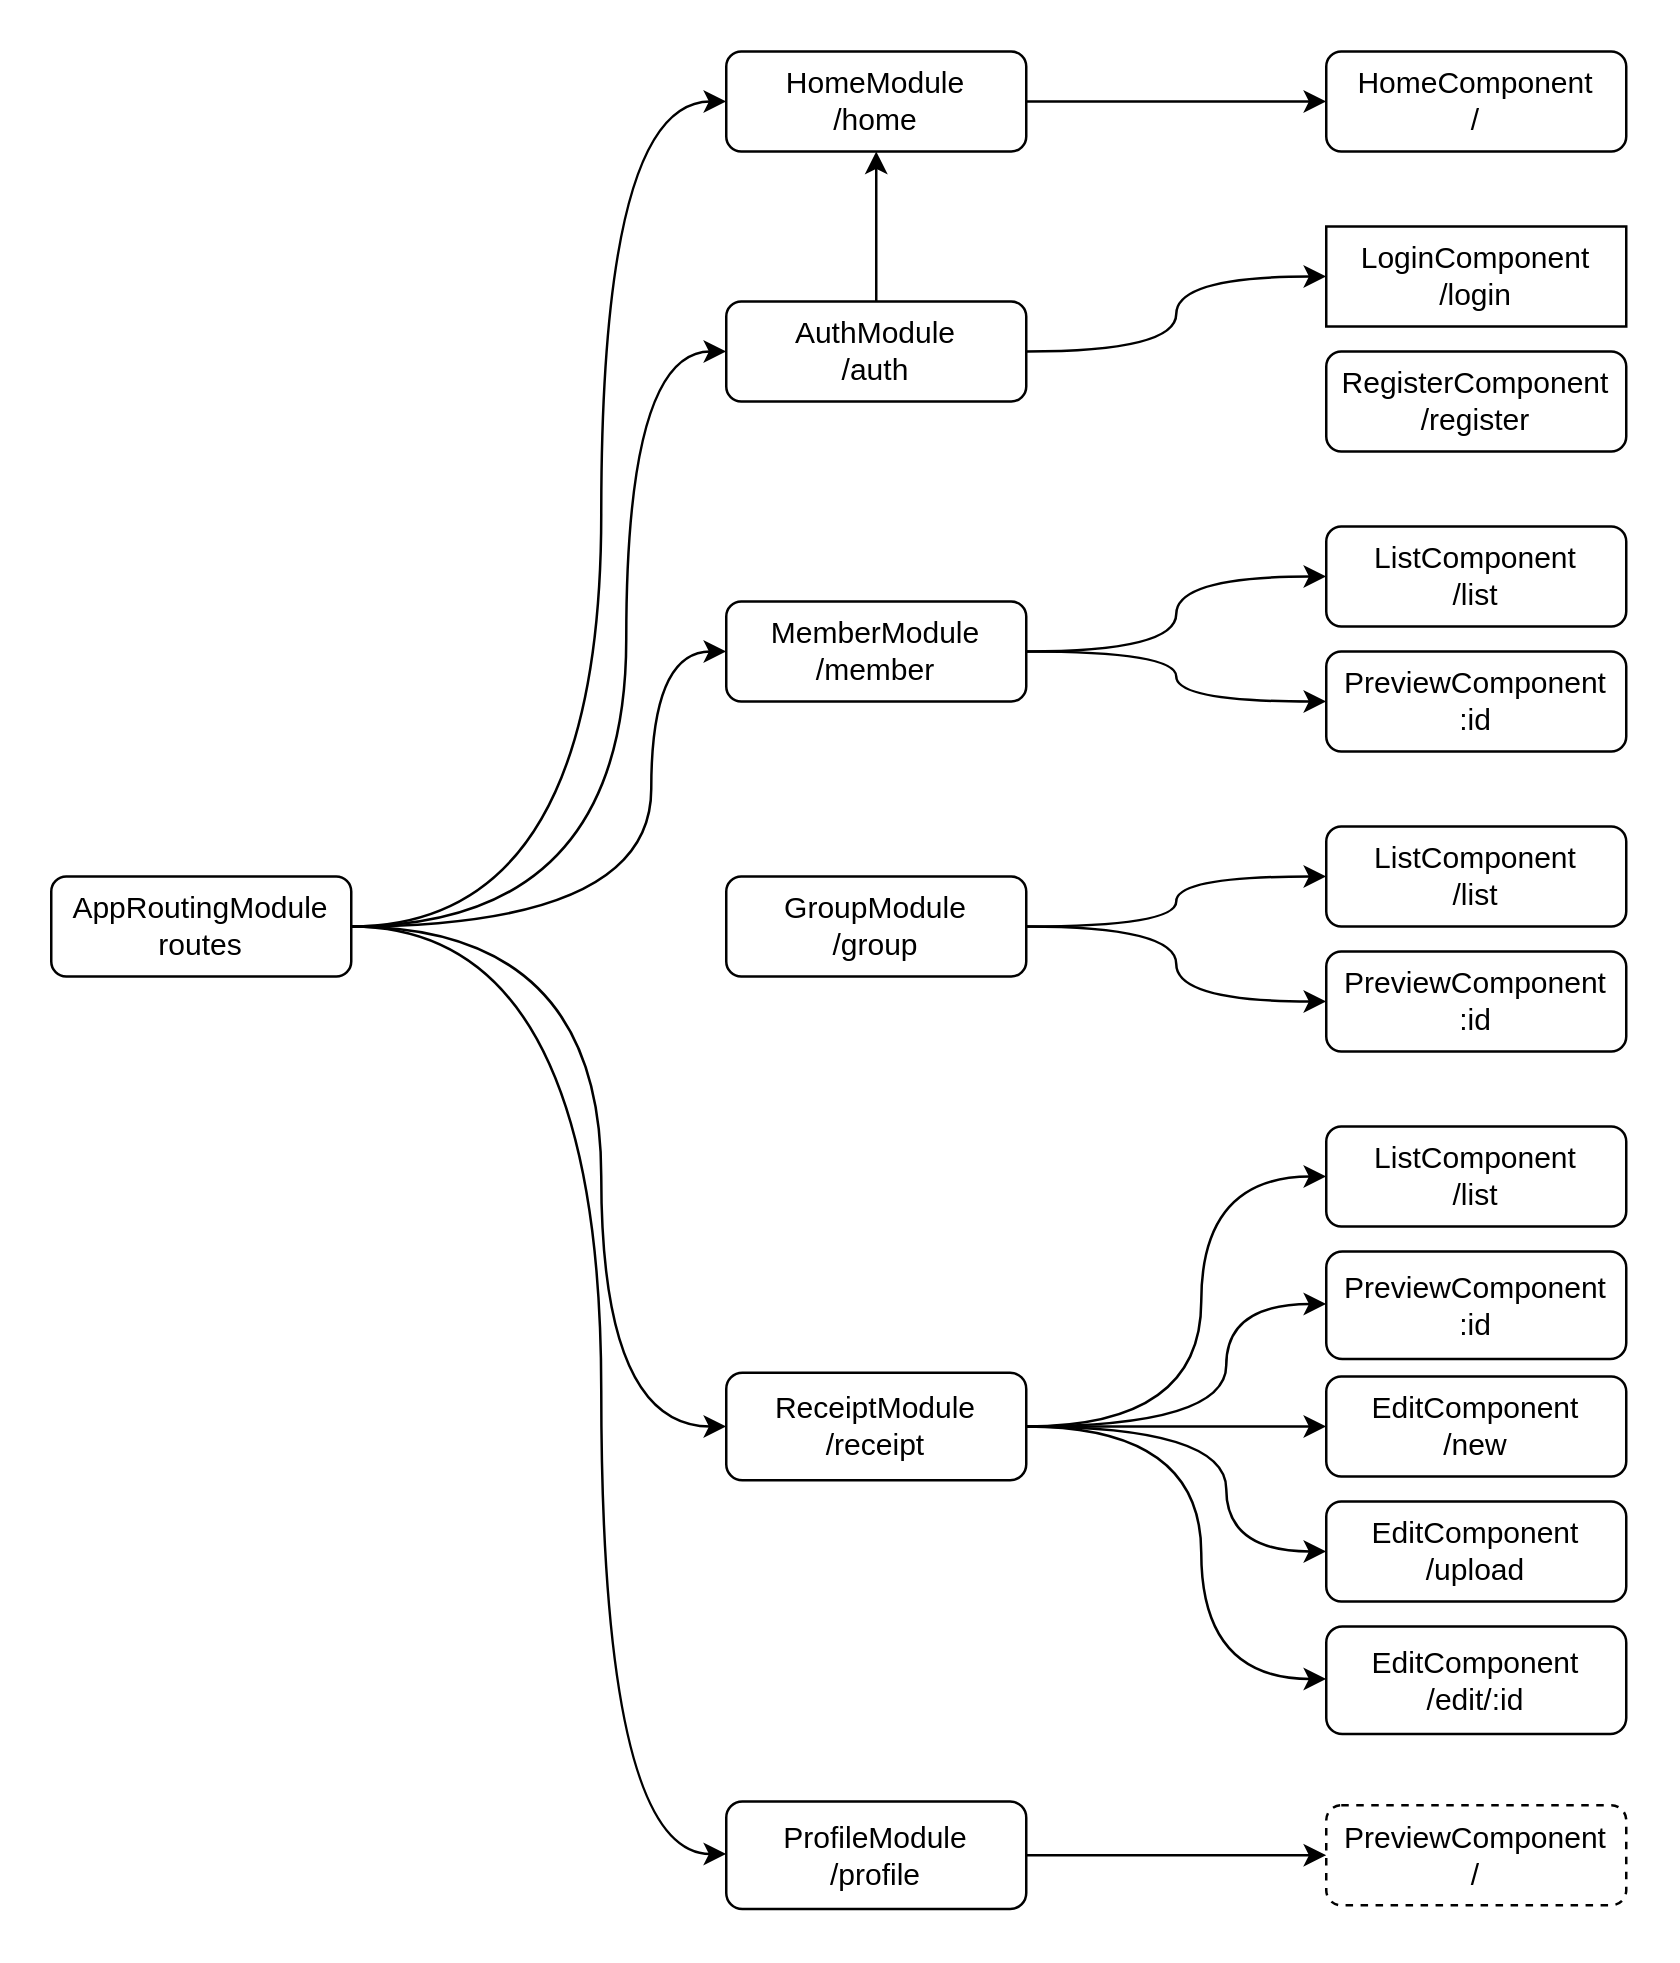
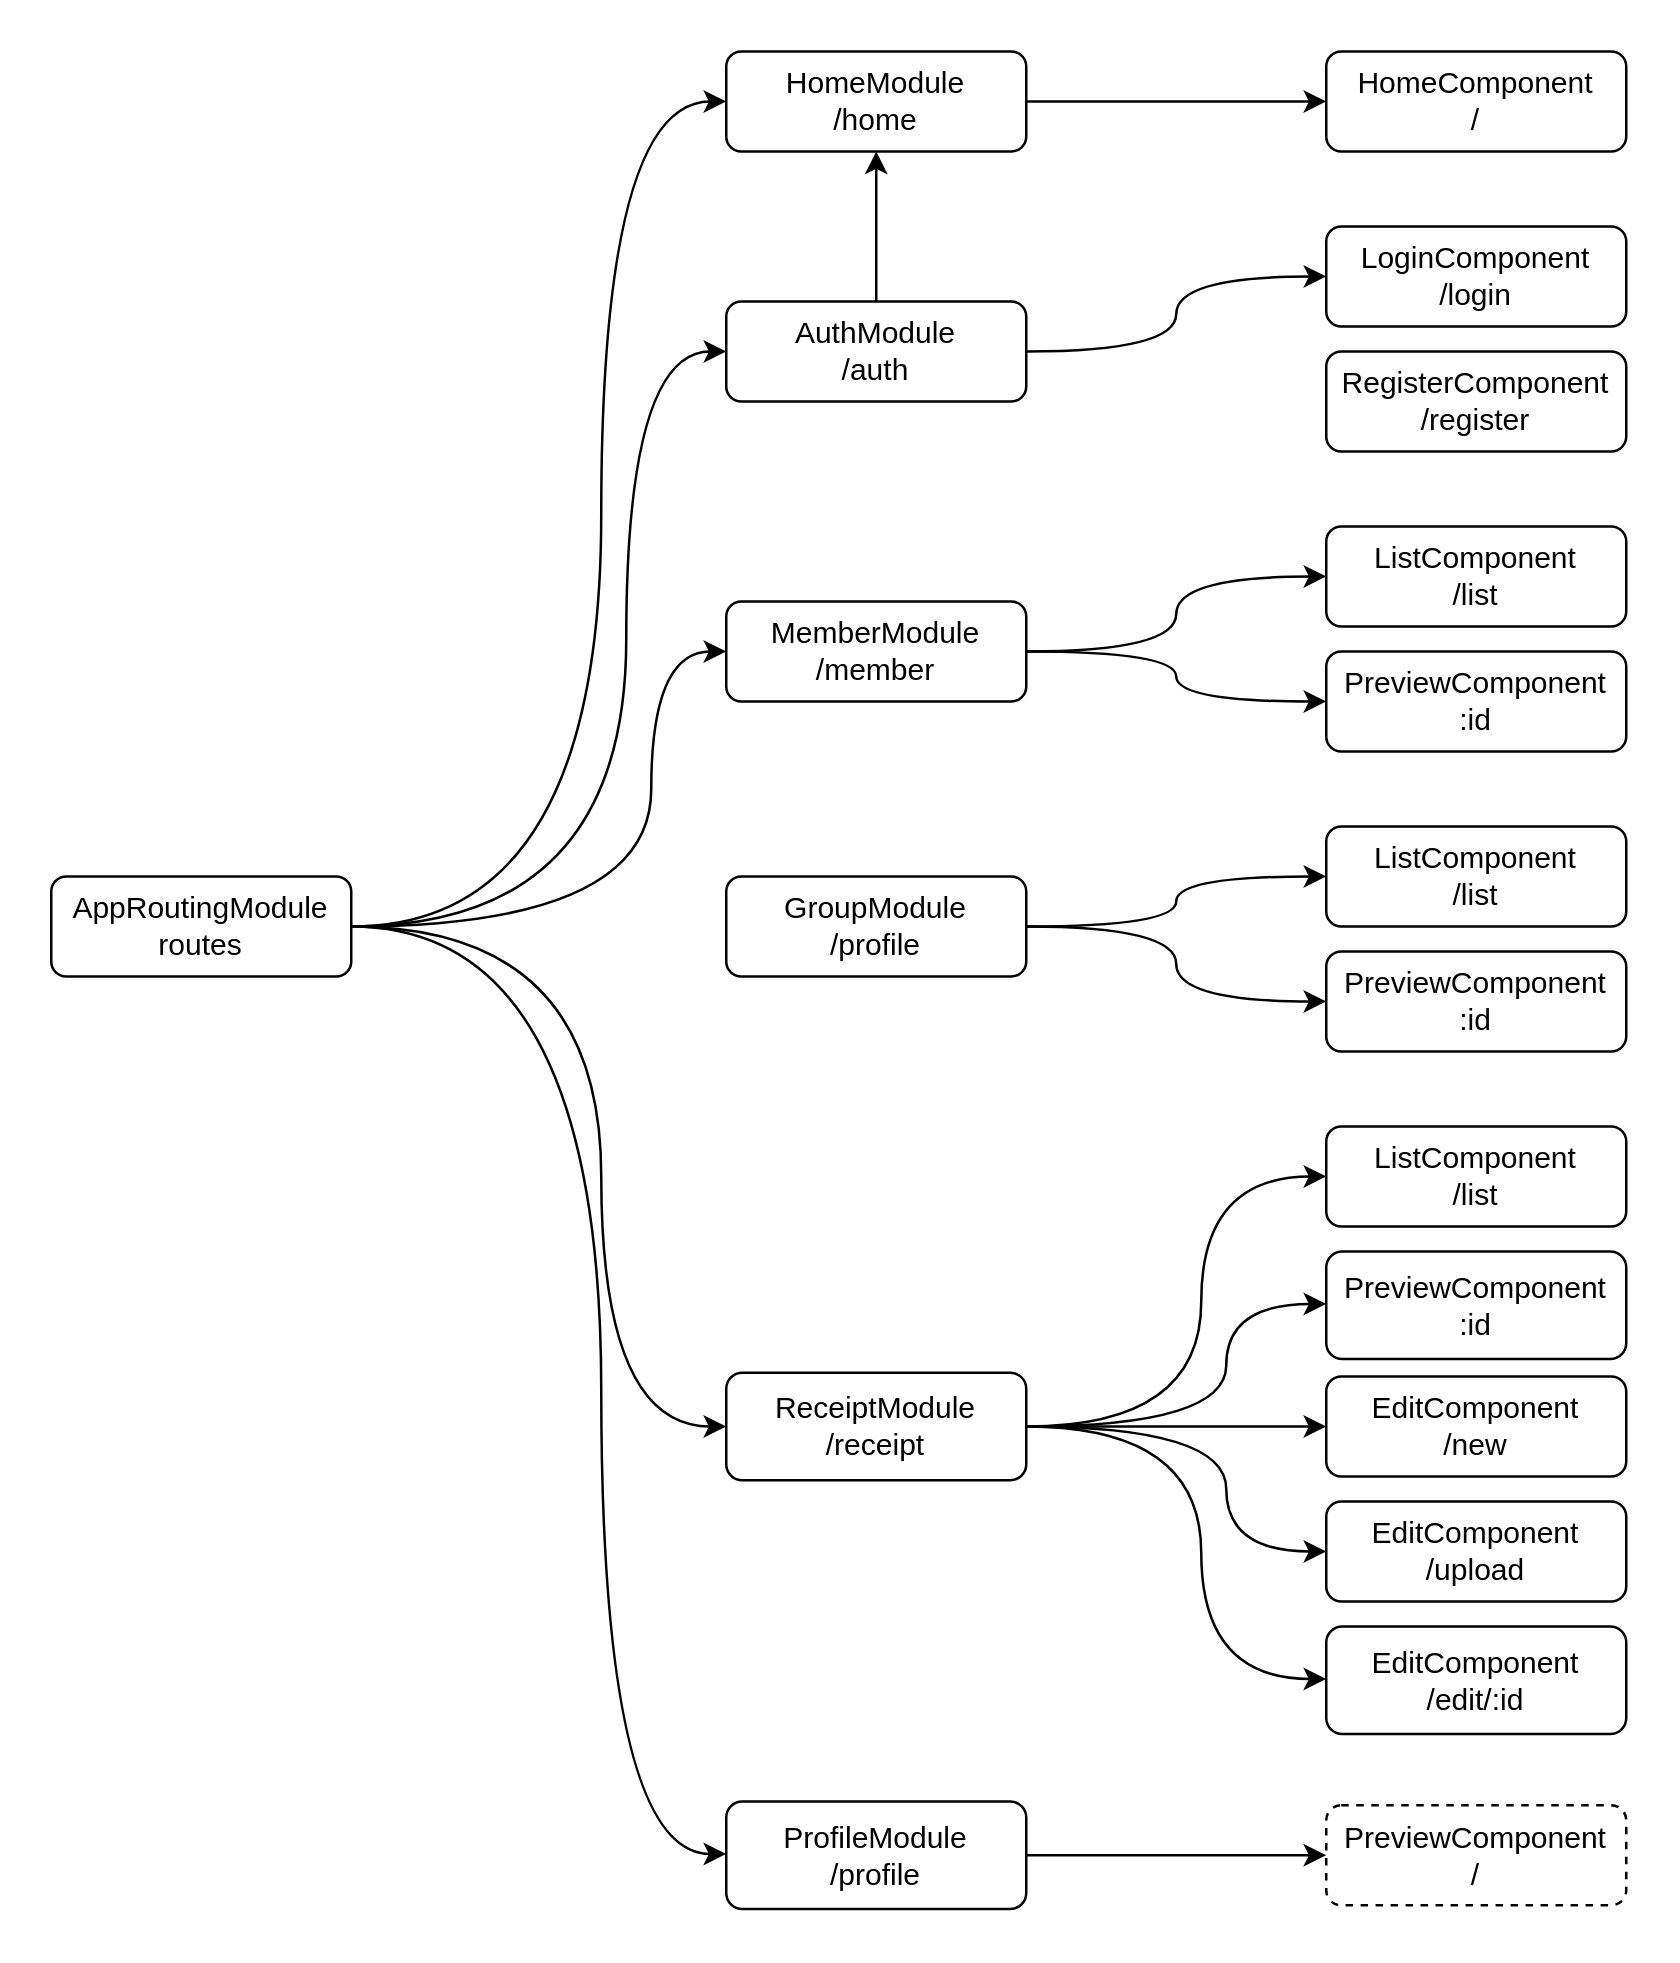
node "LoginComponent /login": shape rectangle -> rounded rectangle
node "GroupModule /group": label "GroupModule /group" -> "GroupModule /profile"
